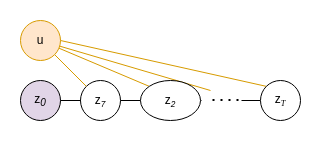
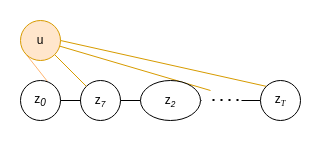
edge "u" -- "z2": removed
edge "u" -- "z0": added
node "z0": fillcolor #e1d5e7 -> #ffffff
